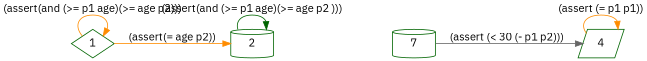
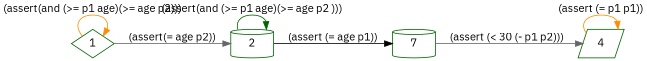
edge "1" -> "2": color darkorange -> gray40
edge "2" -> "7": added, label "(assert (= age p1))"
